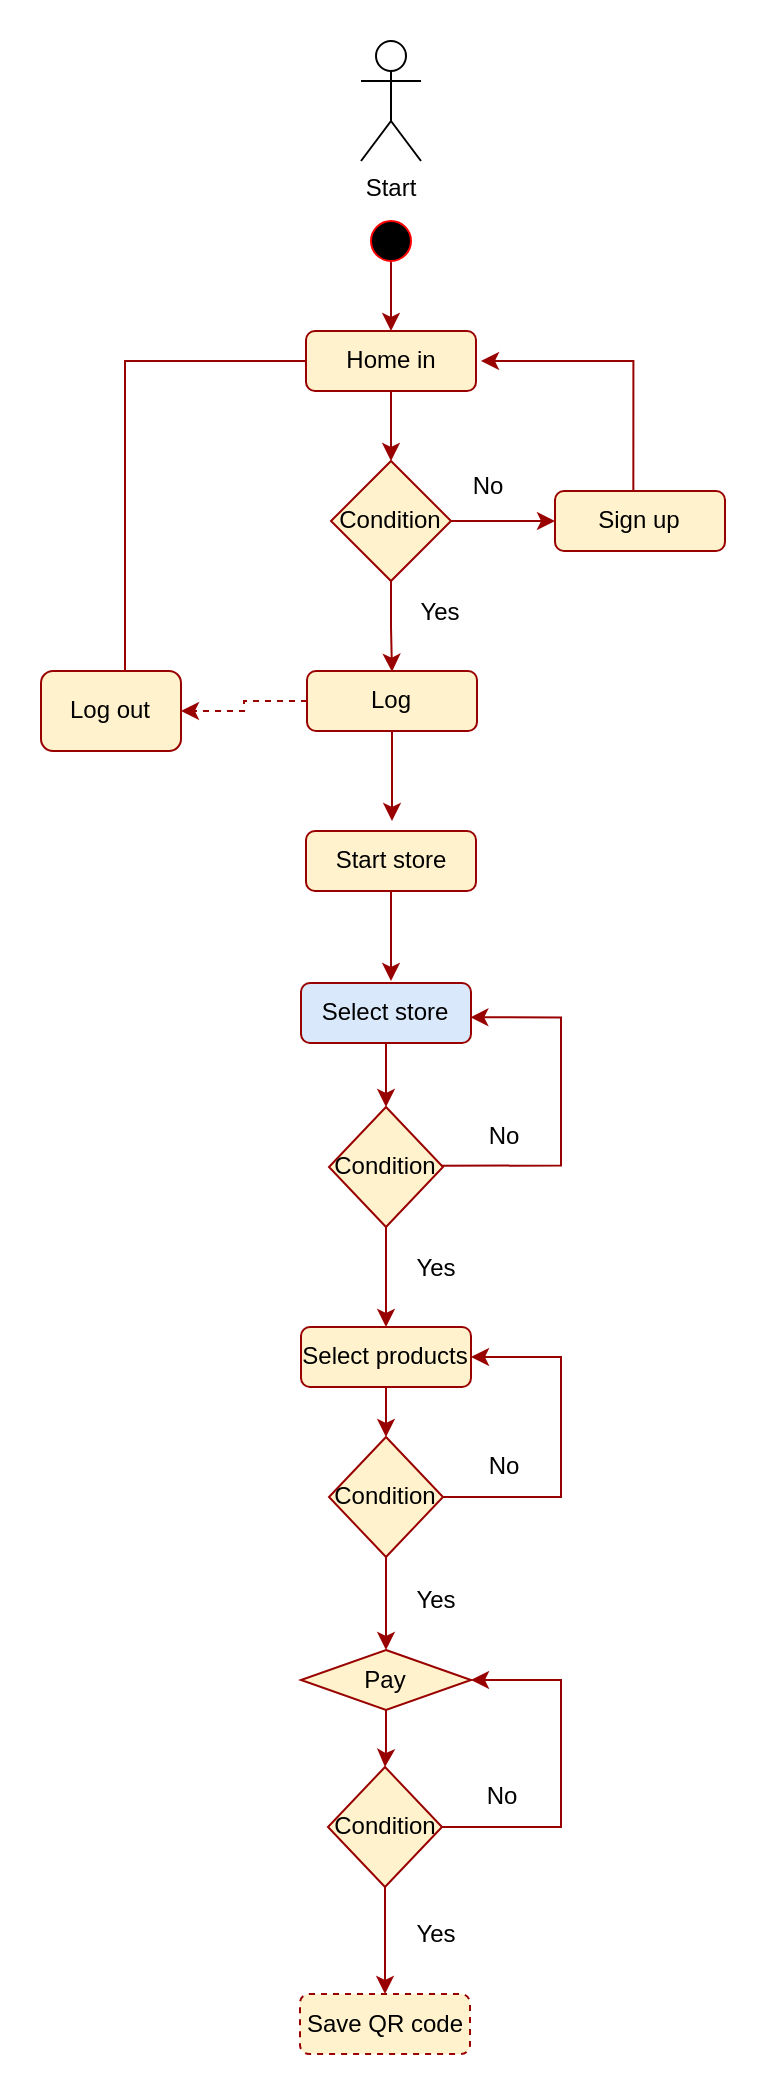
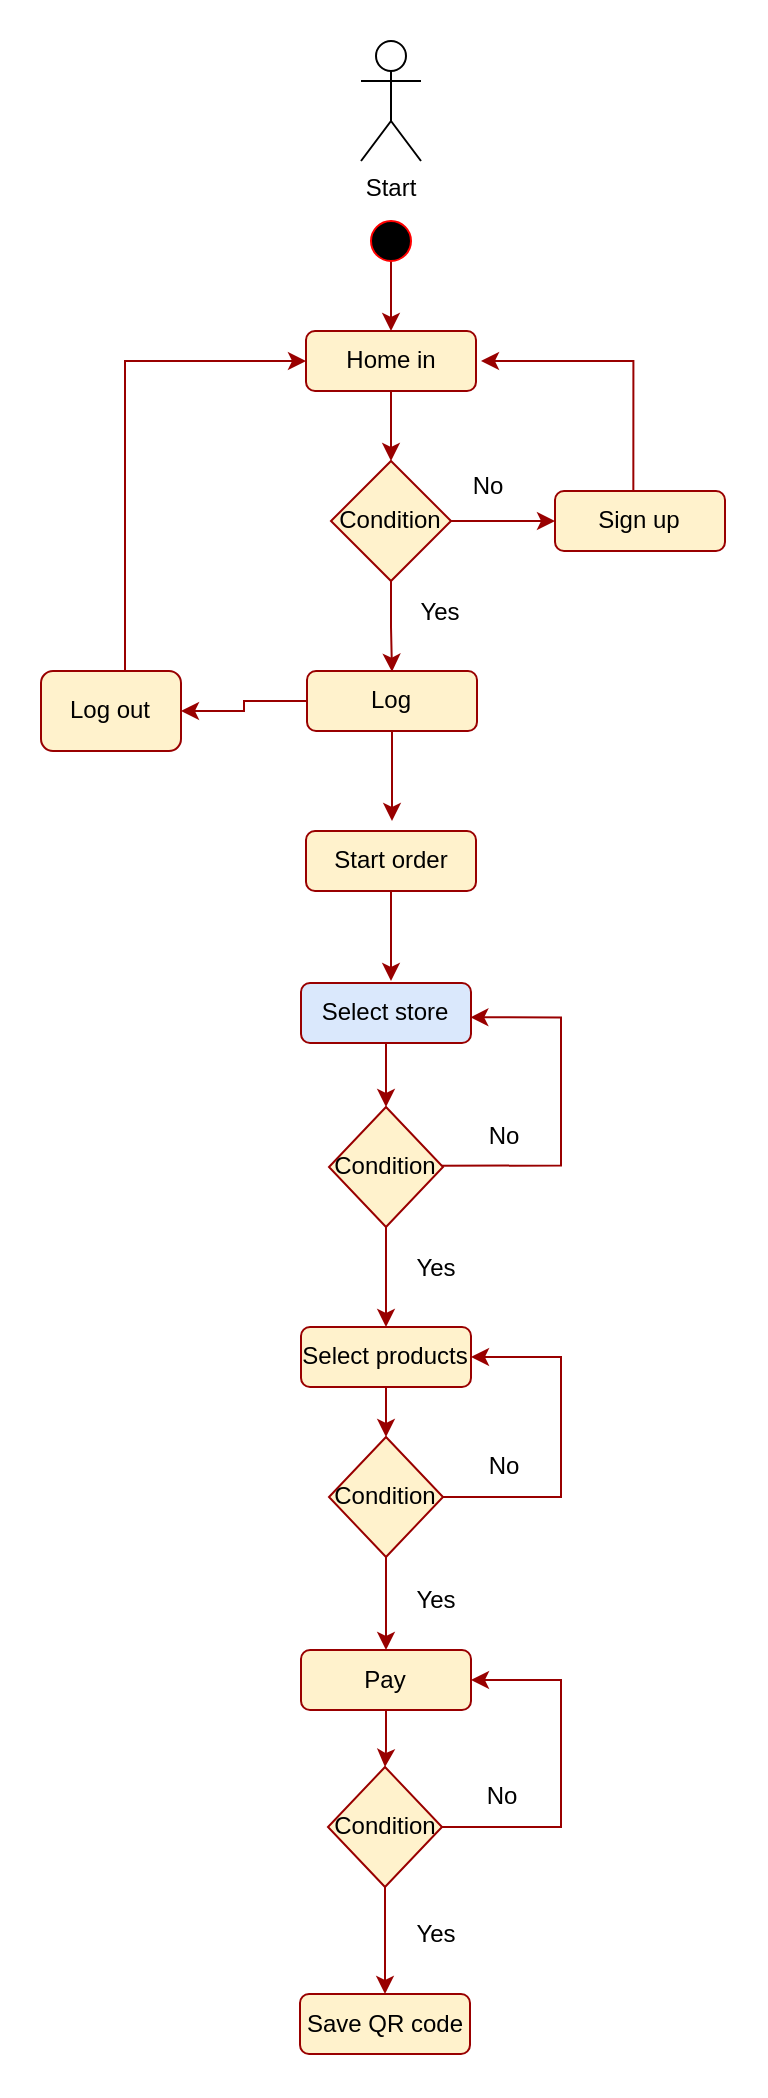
edge "Home in" -- "Log out": arrowhead none -> classic
edge "Log" -> "Log out": style dashed -> solid
node "Start store": label "Start store" -> "Start order"
node "Pay": shape diamond -> rounded rectangle
node "Save QR code": style dashed -> solid
